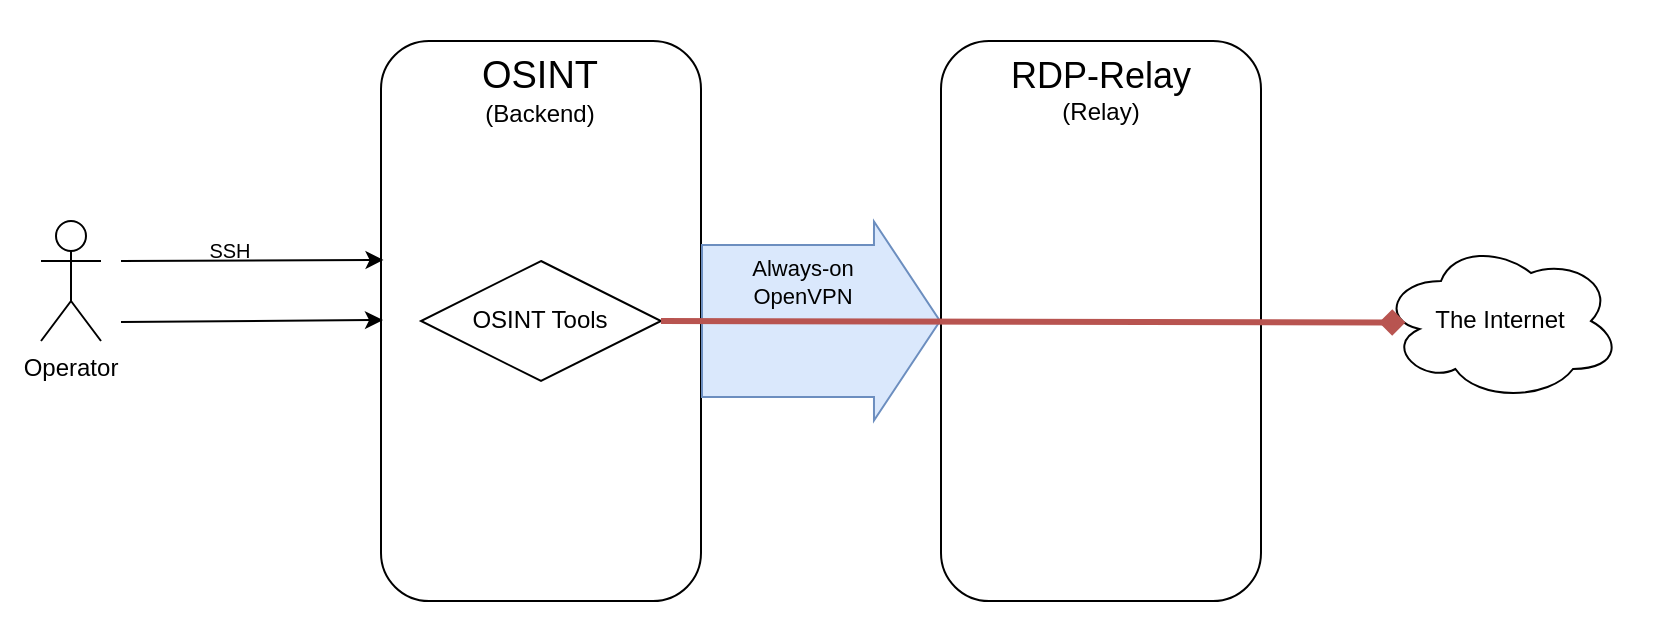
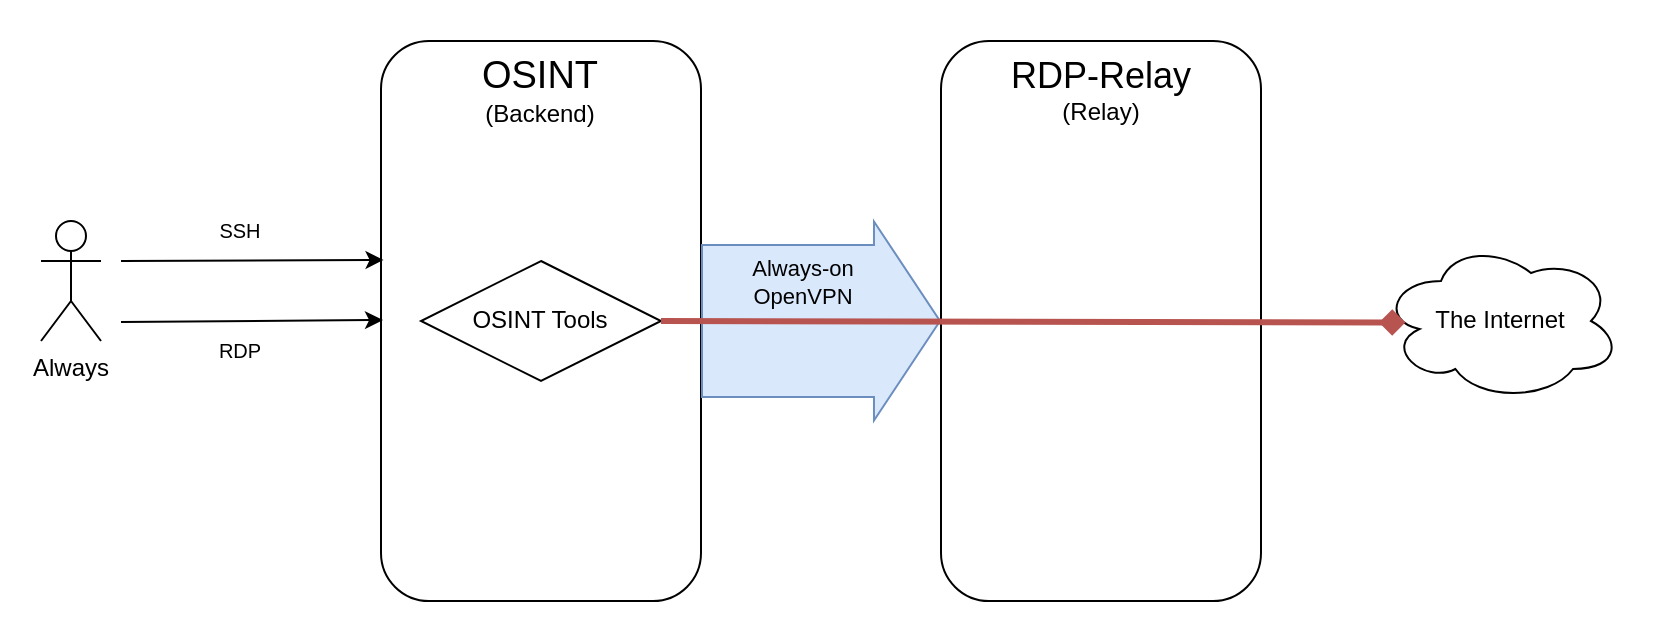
node "SSH": moved (231, 251) -> (241, 231)
node "RDP": added
node "Operator": label "Operator" -> "Always"
